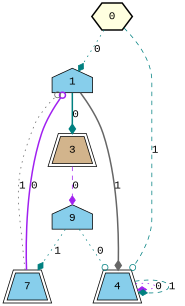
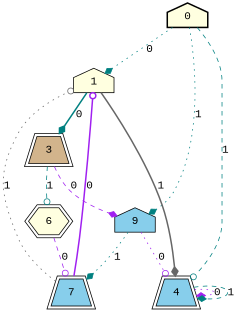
node "0": shape hexagon -> house
node "1": fillcolor skyblue -> lightyellow
edge "0" -> "9": added, label "1"
node "6": added
edge "9" -> "4": color teal -> purple
